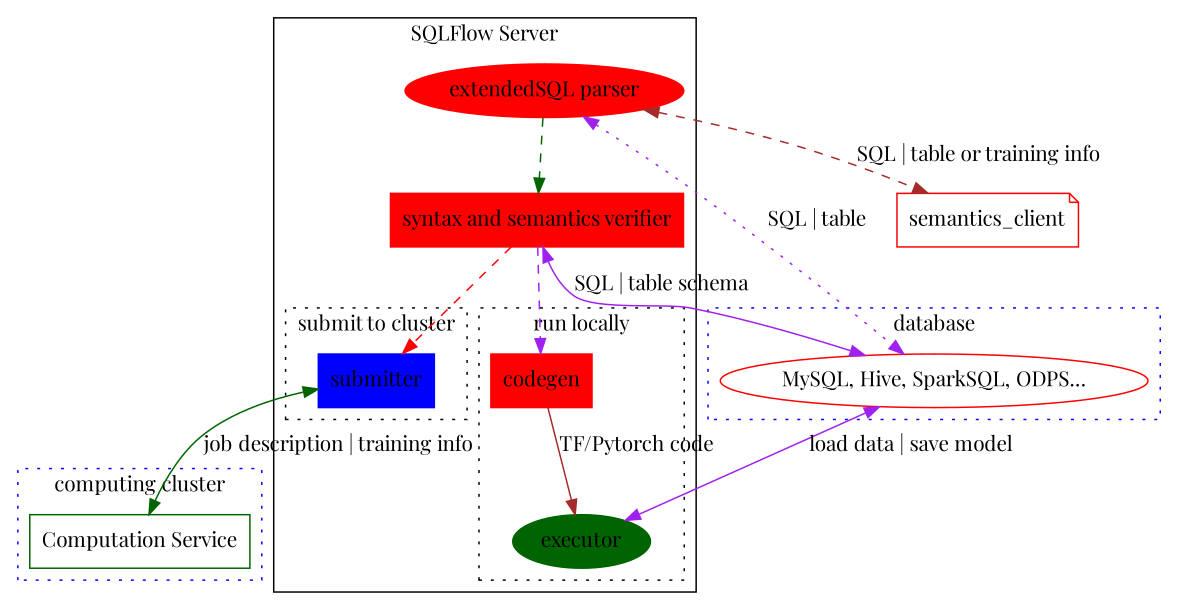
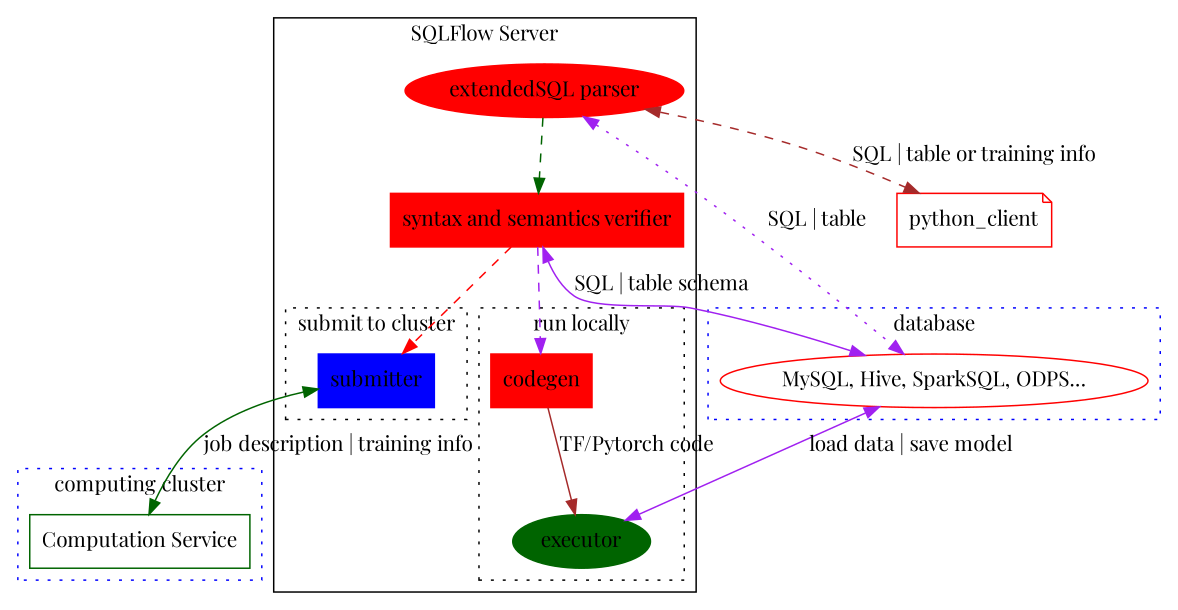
node "semantics_client": label "semantics_client" -> "python_client"
